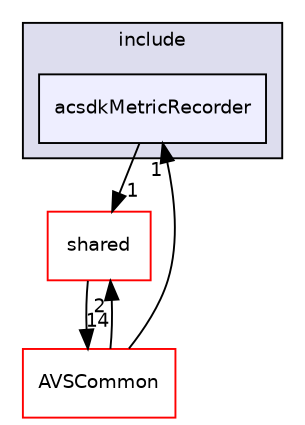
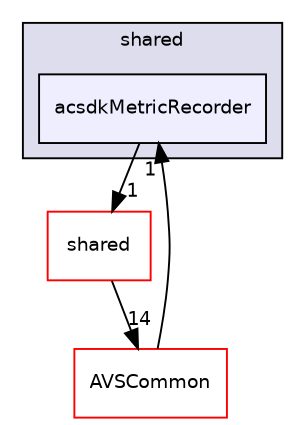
cluster "include": label "include" -> "shared"
edge "AVSCommon" -> "shared": removed
